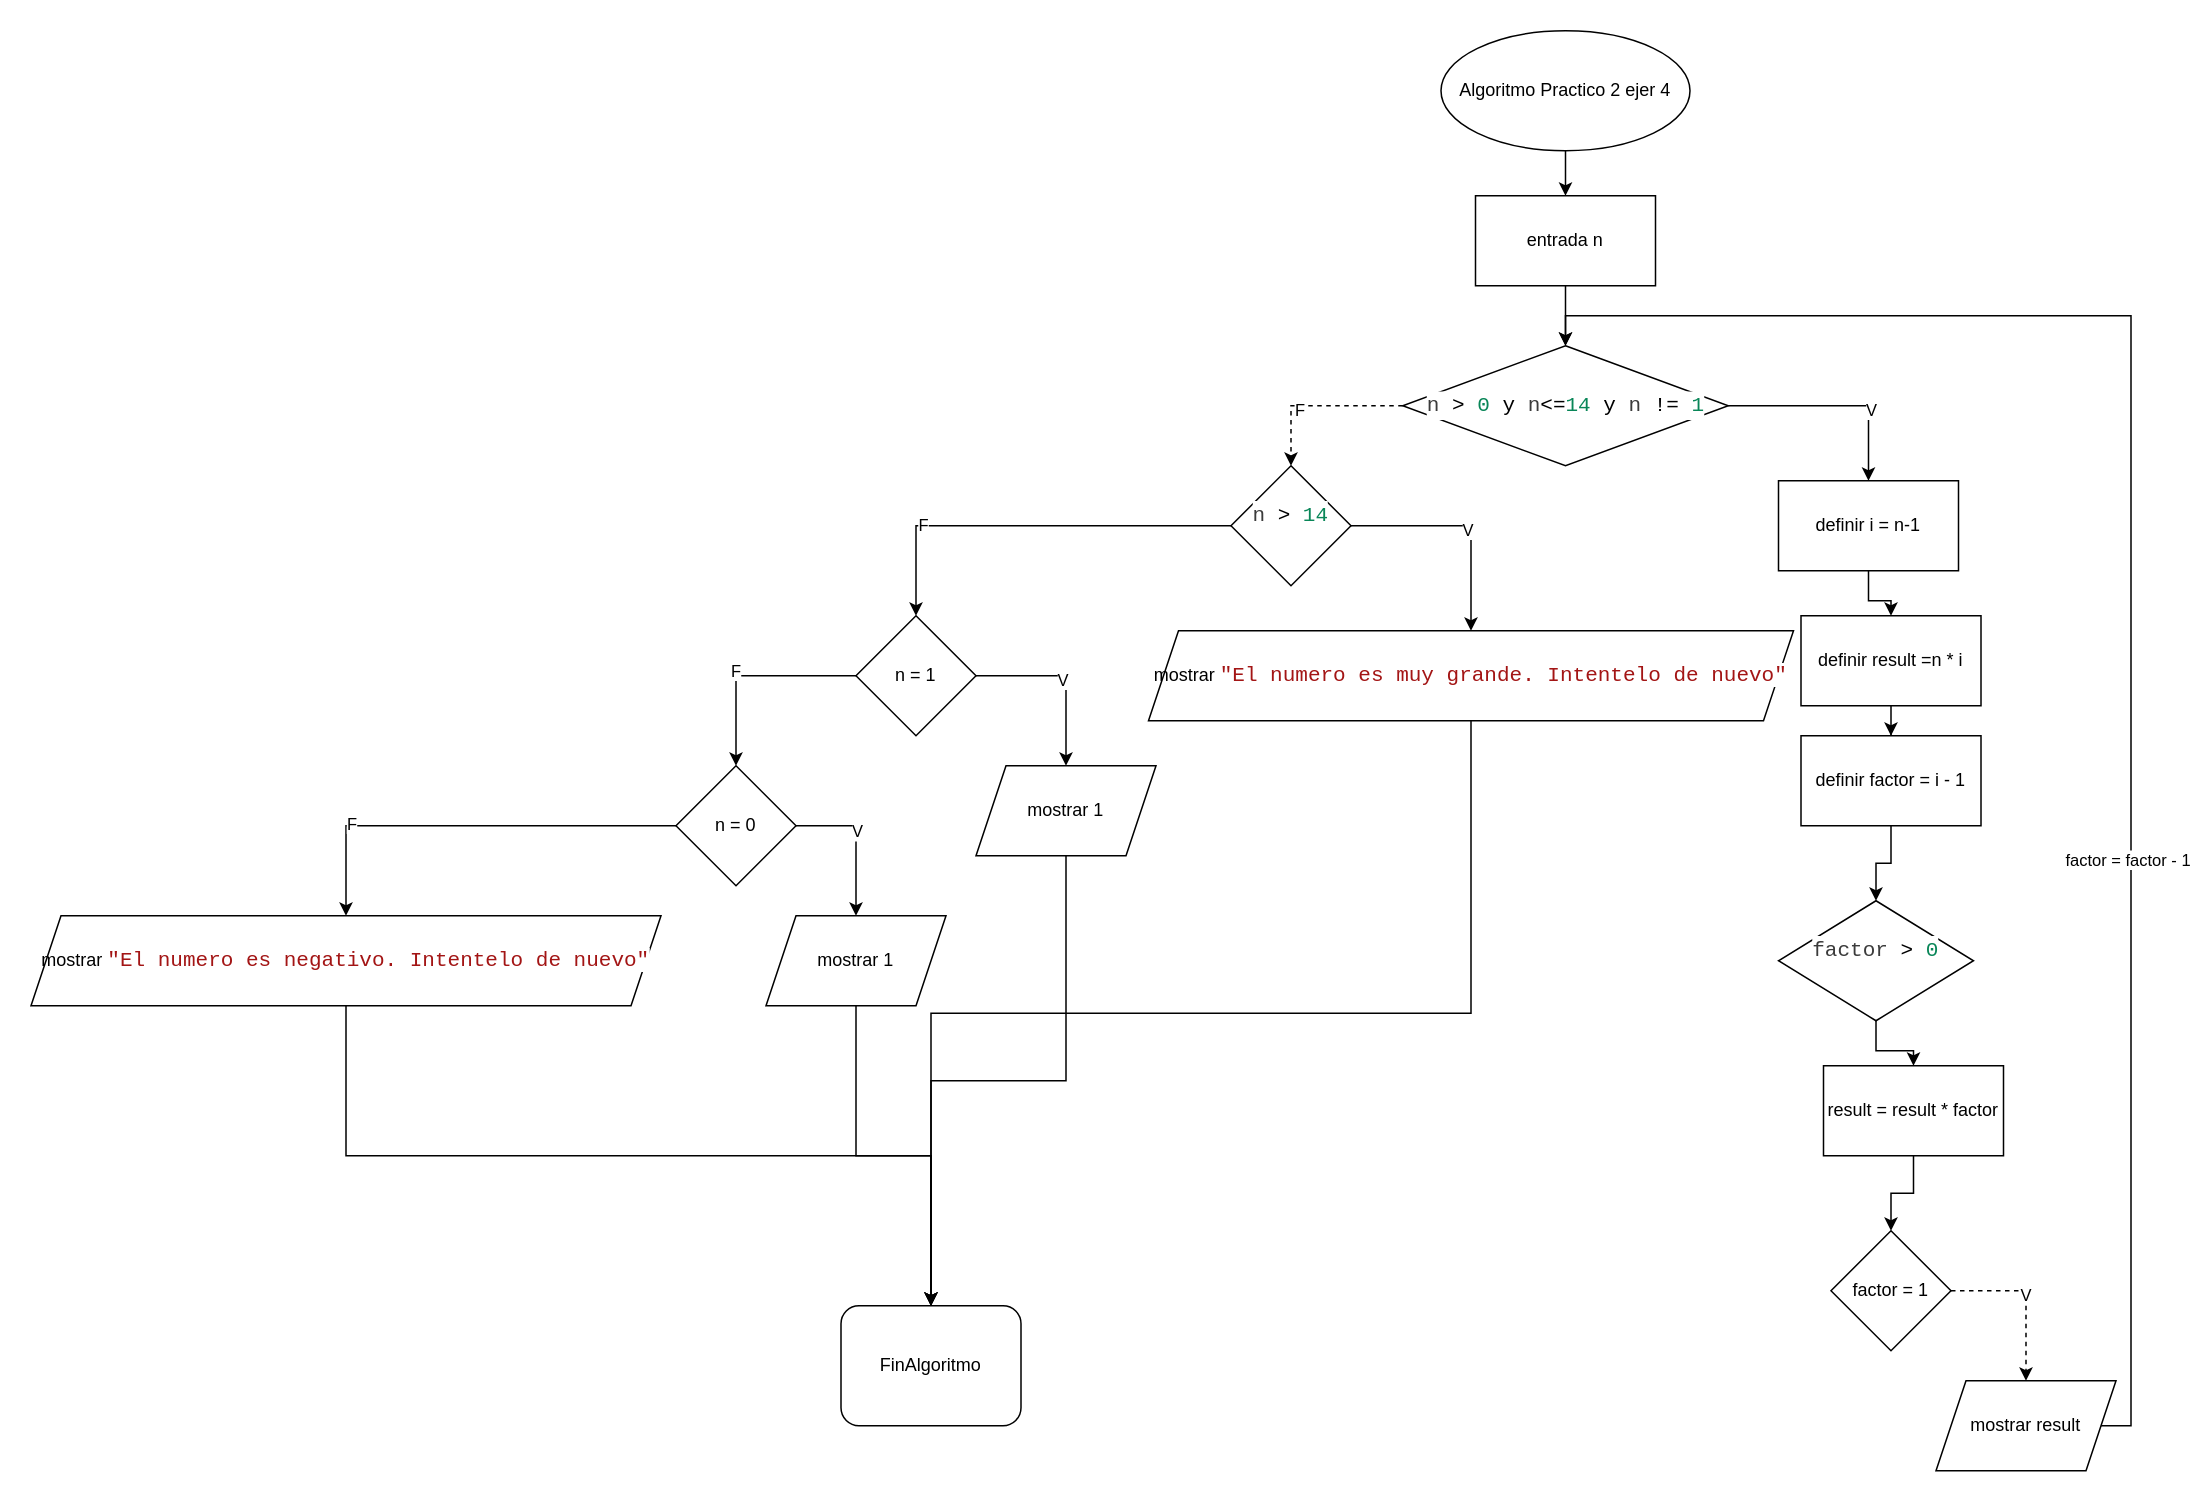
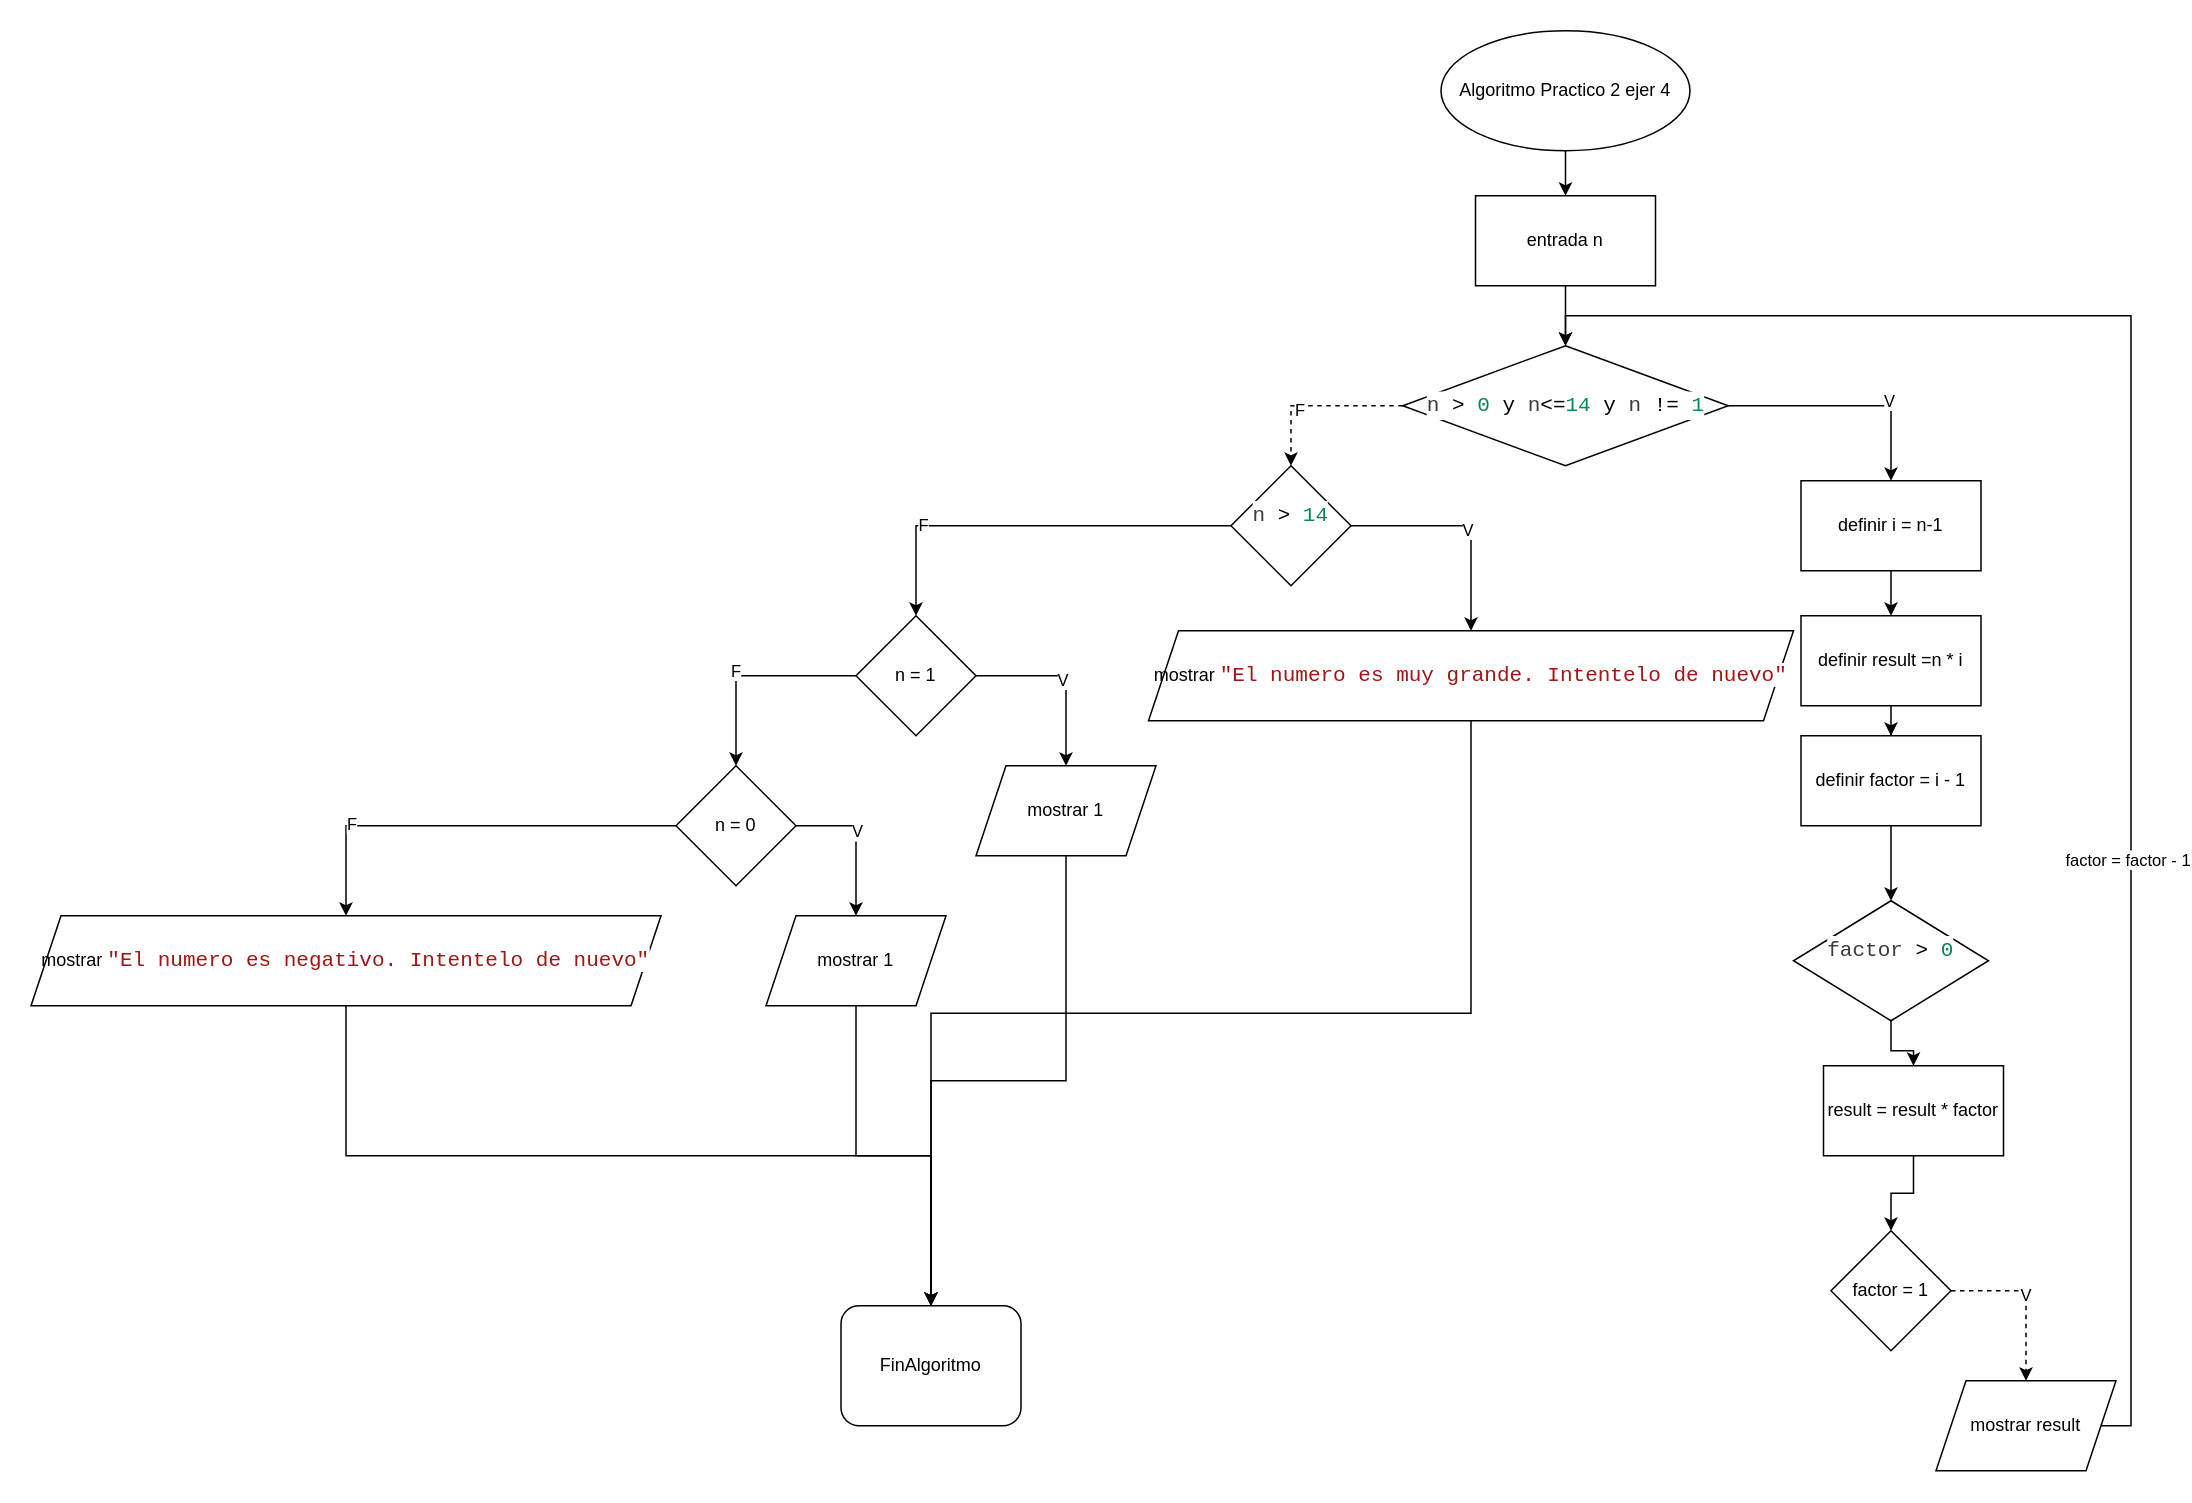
node "definir i = n-1": moved (1868, 526) -> (1891, 526)
node "factor > 0": moved (1876, 961) -> (1891, 961)
